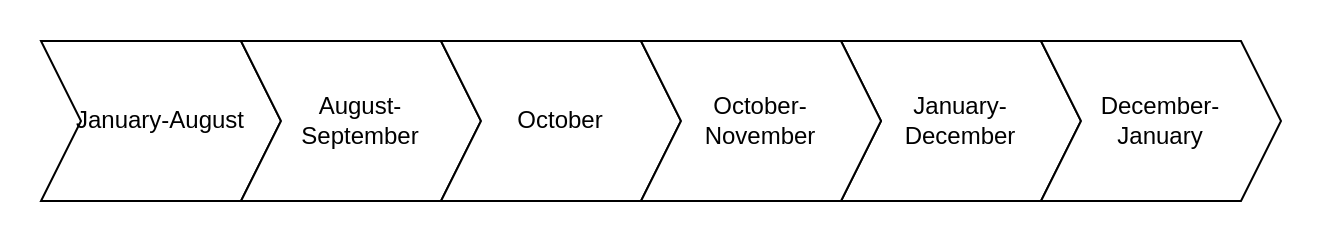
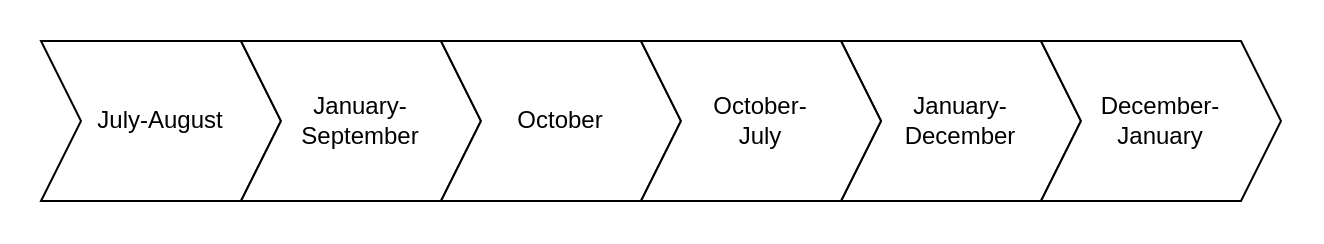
node "January-August": label "January-August" -> "July-August"
node "August- September": label "August- September" -> "January- September"
node "October- November": label "October- November" -> "October- July"
